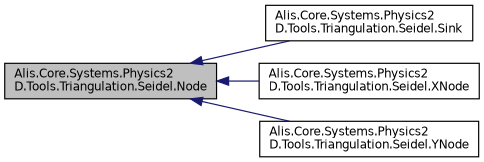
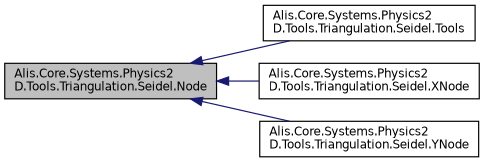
node "Alis.Core.Systems.Physics2 D.Tools.Triangulation.Seidel.Sink": label "Alis.Core.Systems.Physics2 D.Tools.Triangulation.Seidel.Sink" -> "Alis.Core.Systems.Physics2 D.Tools.Triangulation.Seidel.Tools"
